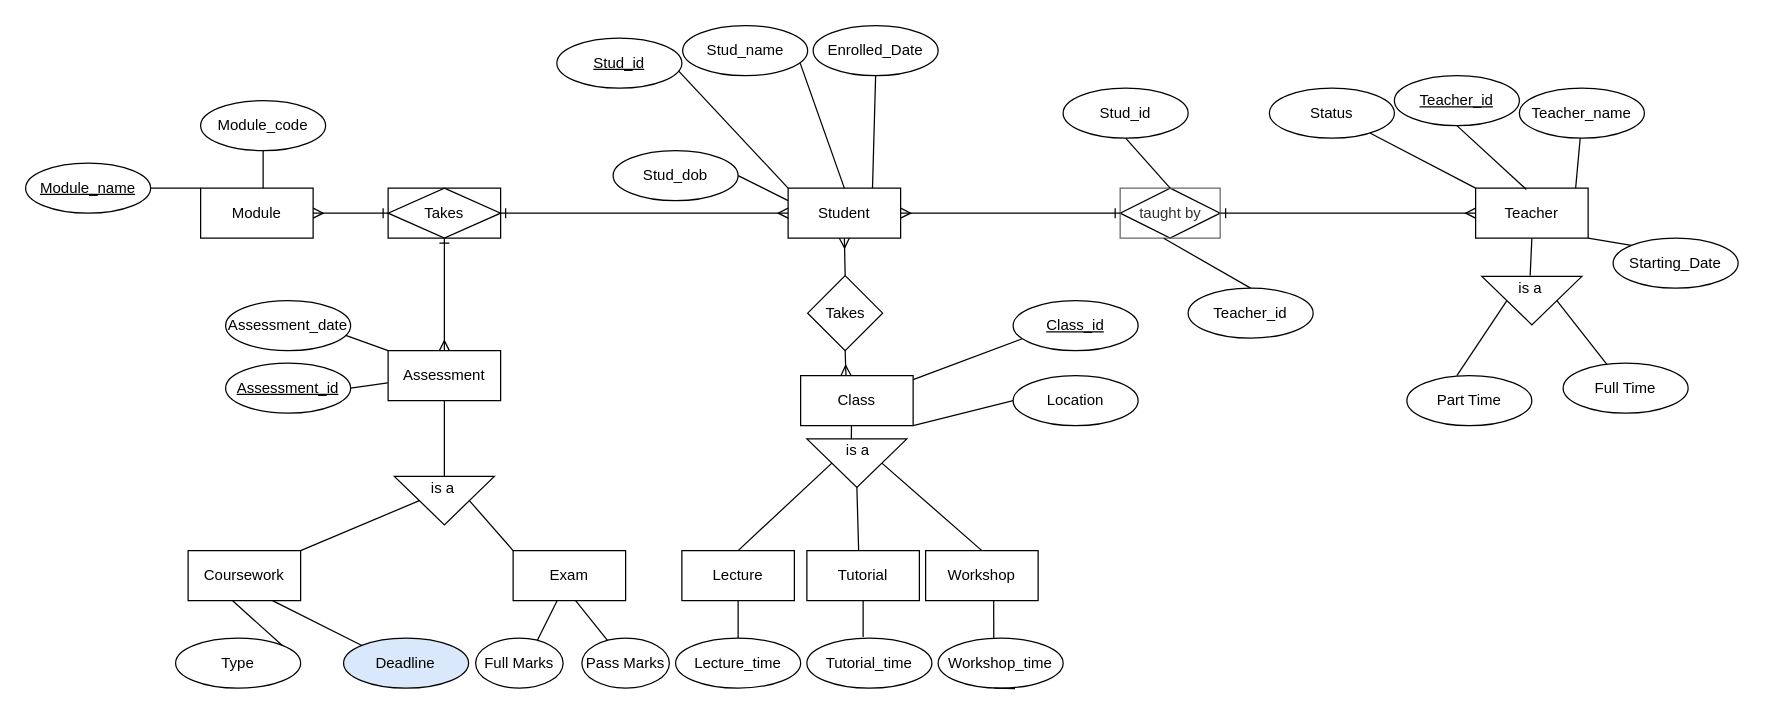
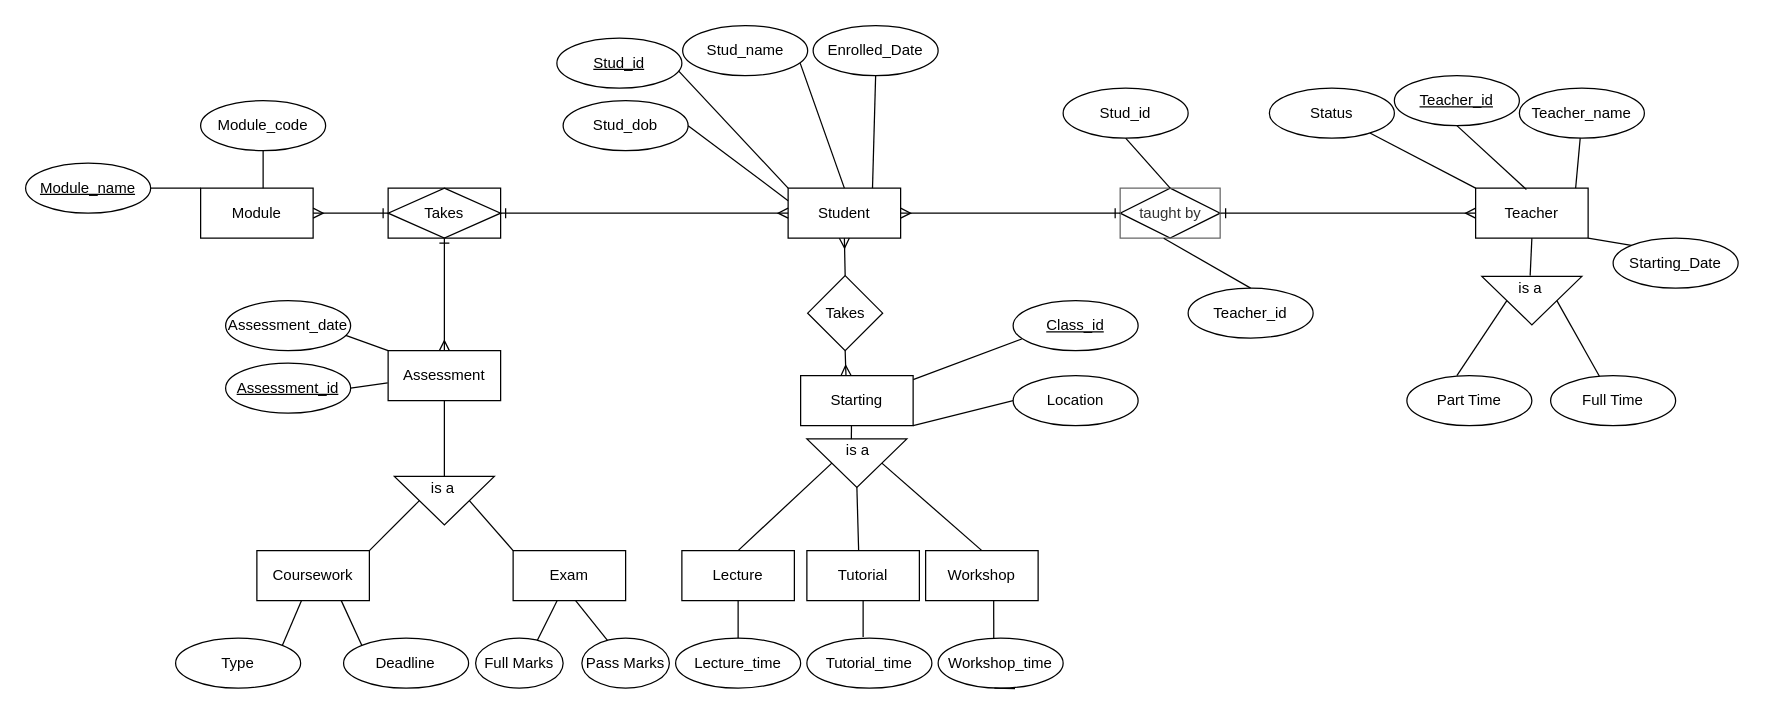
node "Stud_dob": moved (676, 176) -> (626, 126)
node "Full Time": moved (1626, 388) -> (1613, 401)
node "Class": label "Class" -> "Starting"
node "Coursework": moved (244, 576) -> (313, 576)
node "Deadline": fillcolor #dae8fc -> #ffffff
